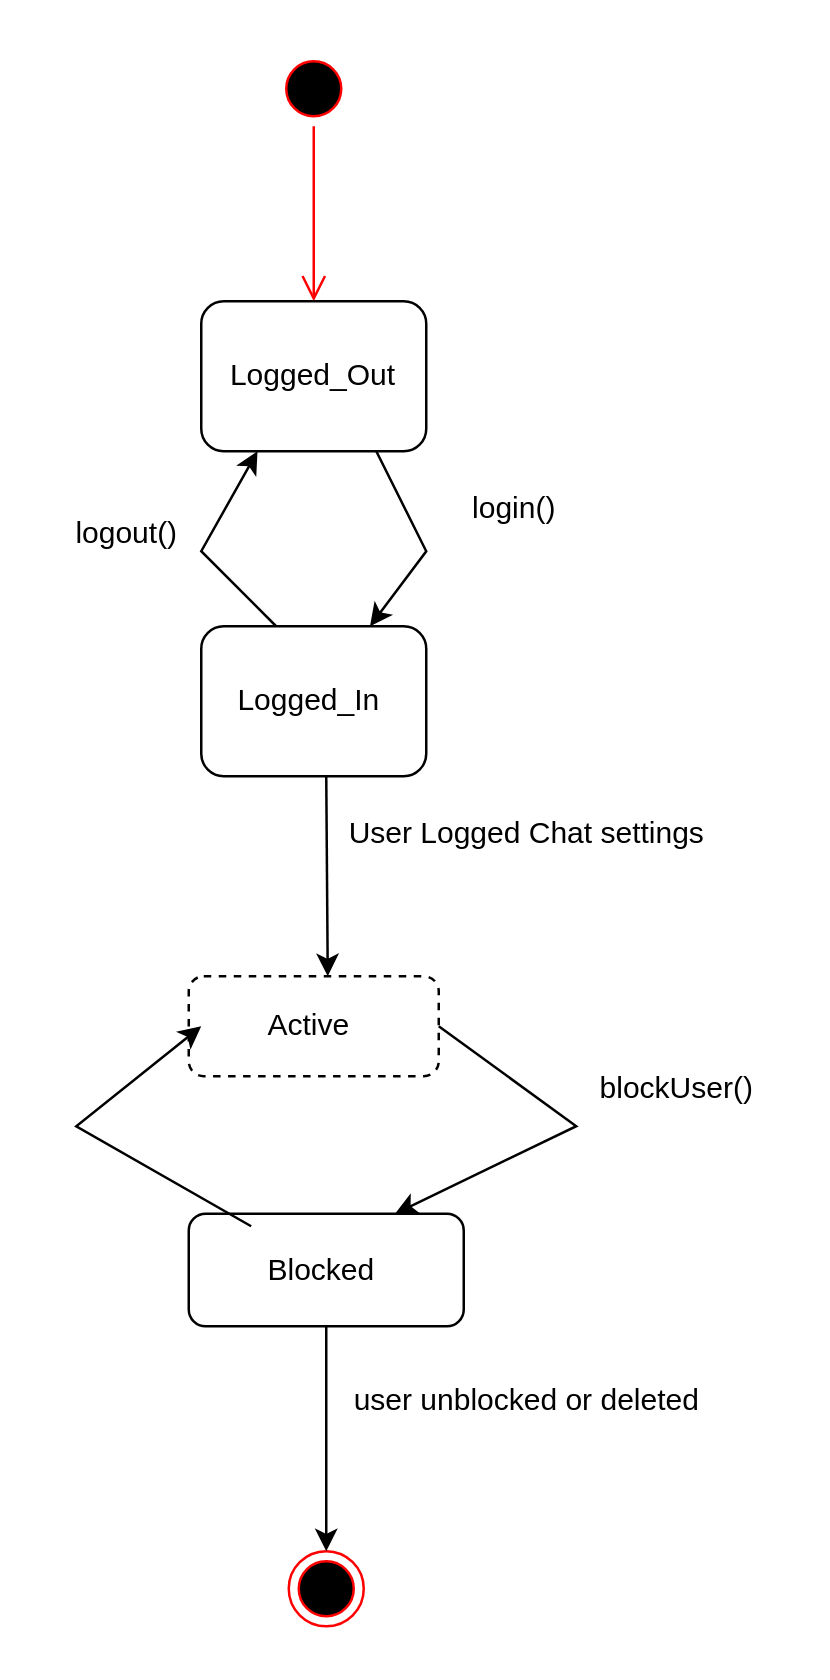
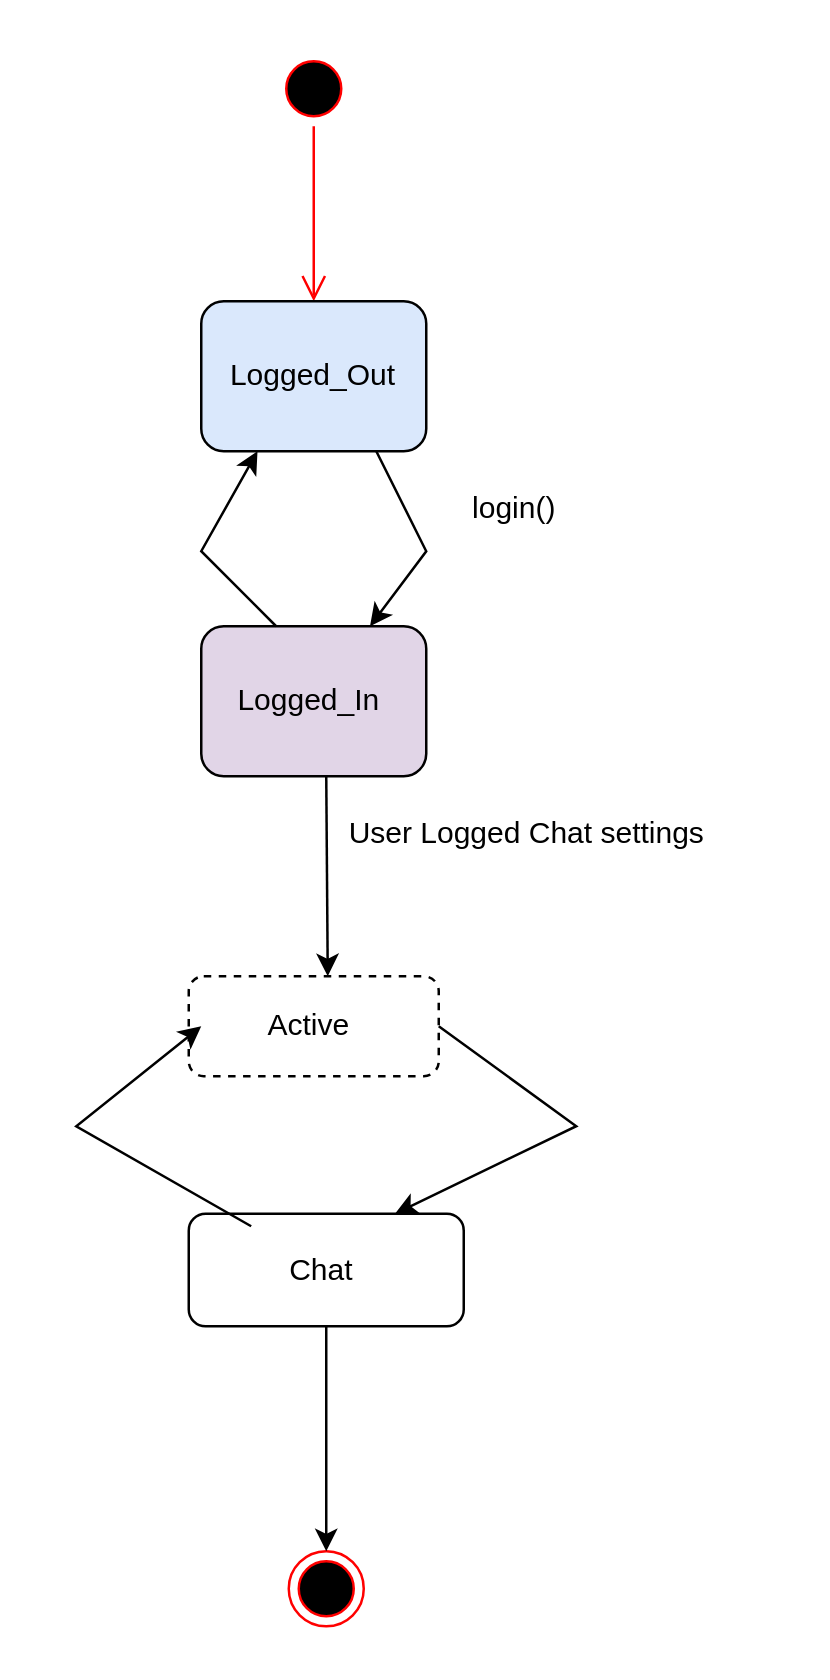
node "Logged_Out": fillcolor #ffffff -> #dae8fc
node "logout()": removed
node "Logged_In": fillcolor #ffffff -> #e1d5e7
node "blockUser()": removed
node "Blocked": label "Blocked" -> "Chat"
node "user unblocked or deleted": removed
